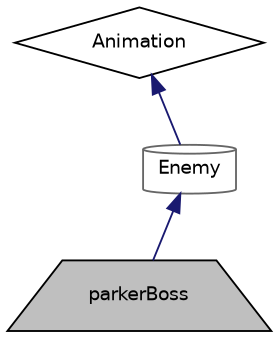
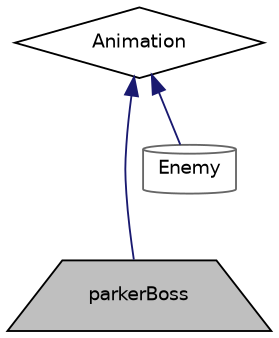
edge "parkerBoss" -> "Enemy": now "parkerBoss" -> "Animation"
